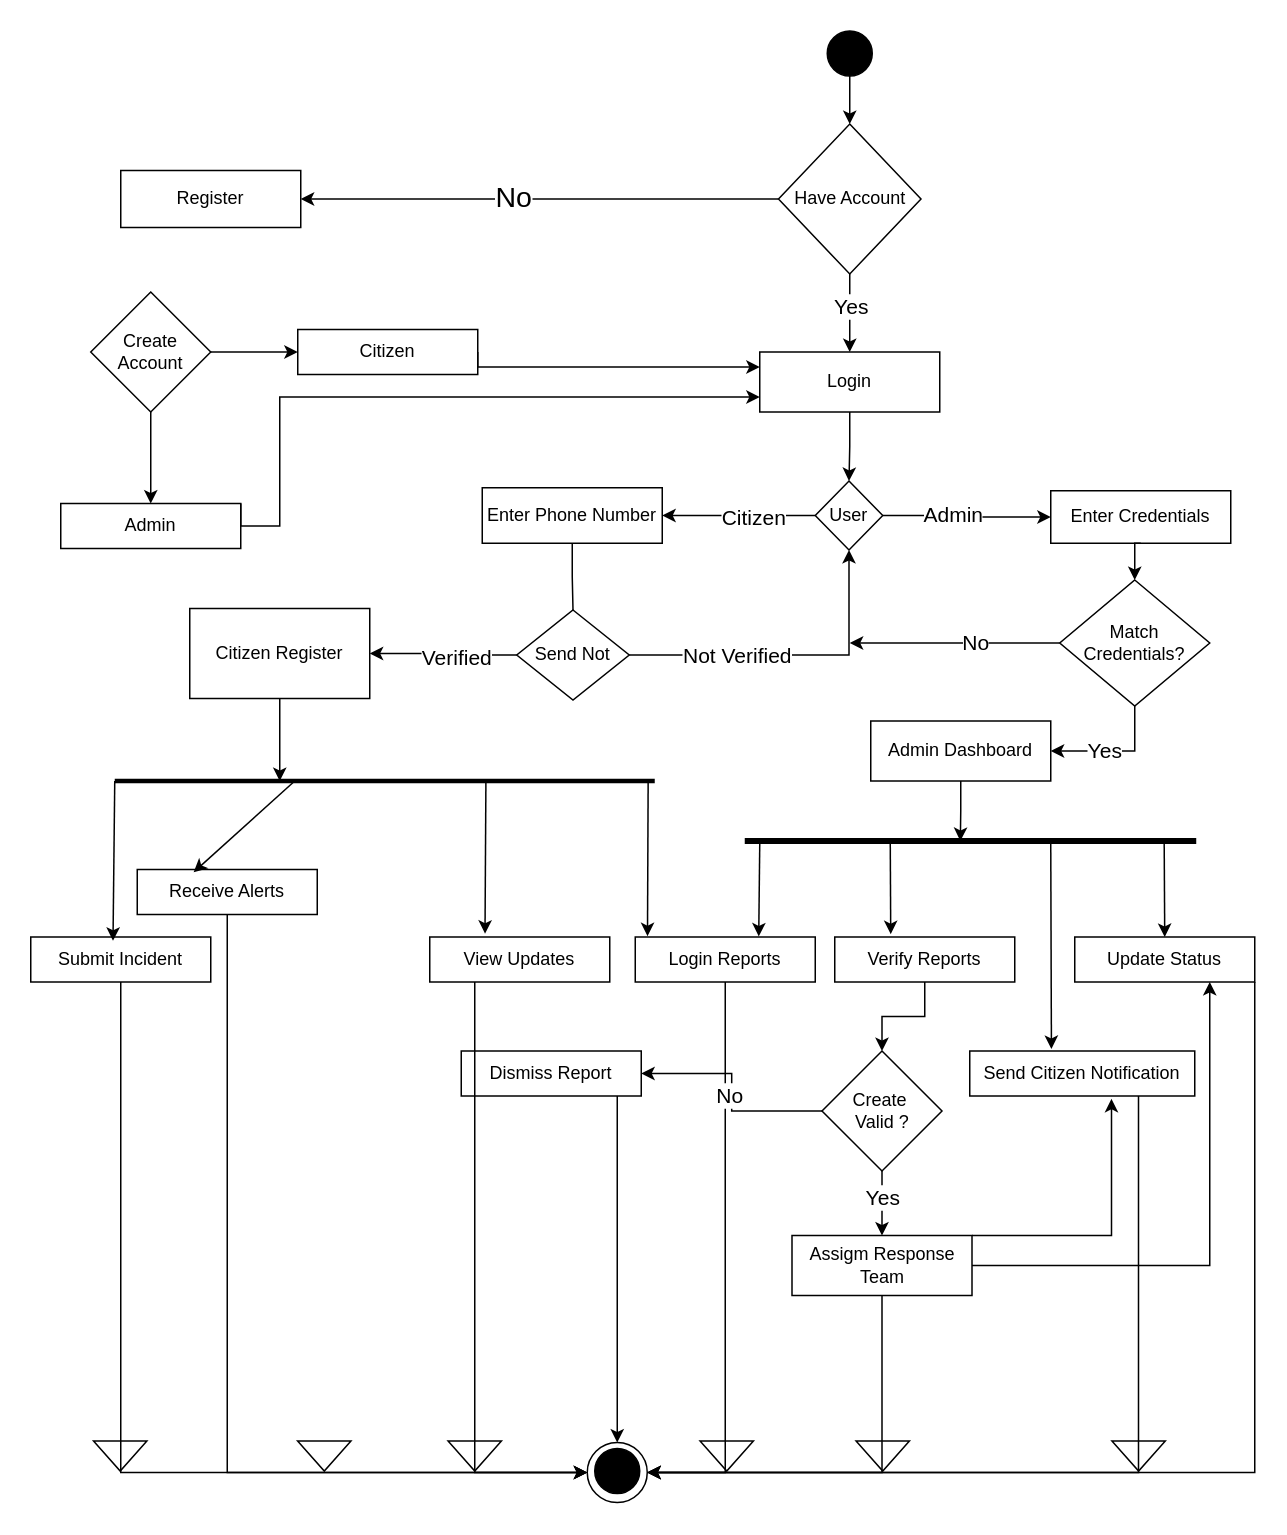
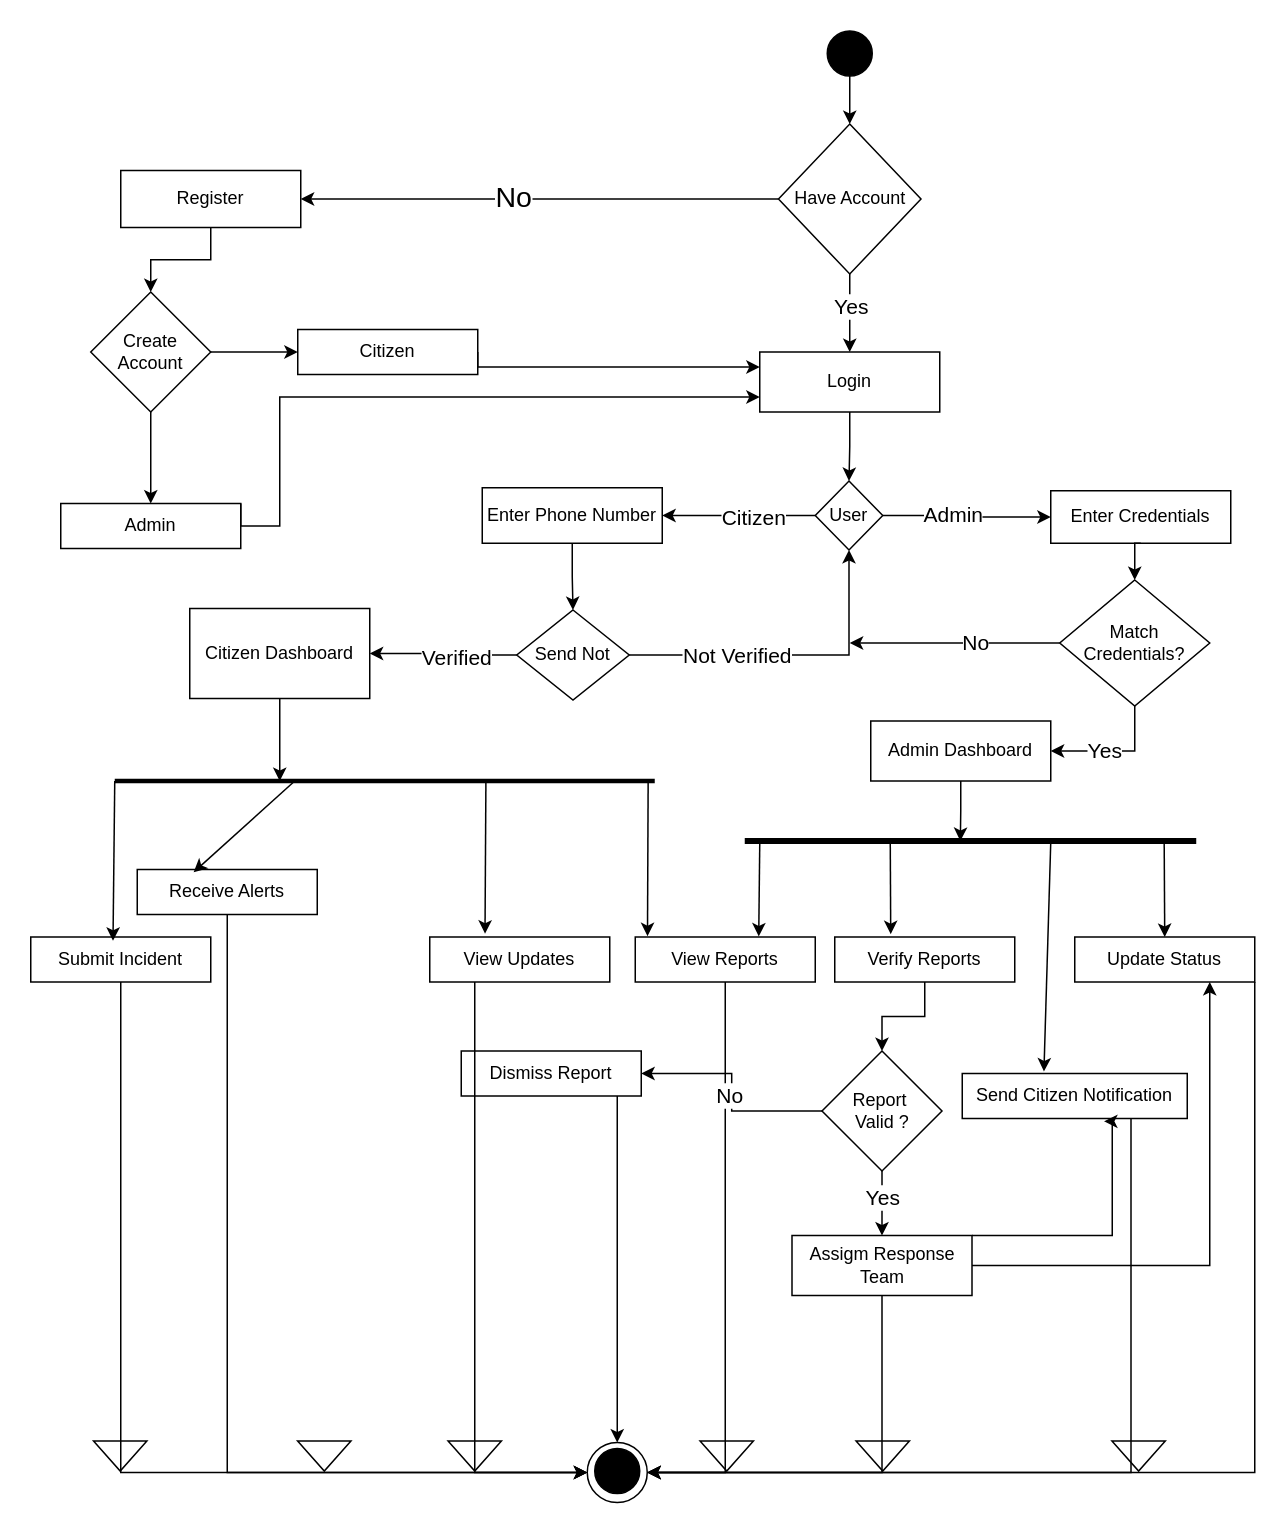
edge "Register" -> "Create Account": added
edge "Enter Phone Number" -- "Send Not": arrowhead none -> classic
node "Citizen Register": label "Citizen Register" -> "Citizen Dashboard"
node "Login Reports": label "Login Reports" -> "View Reports"
node "Send Citizen Notification": moved (1082, 1073) -> (1075, 1096)
node "Create Valid ?": label "Create Valid ?" -> "Report Valid ?"
